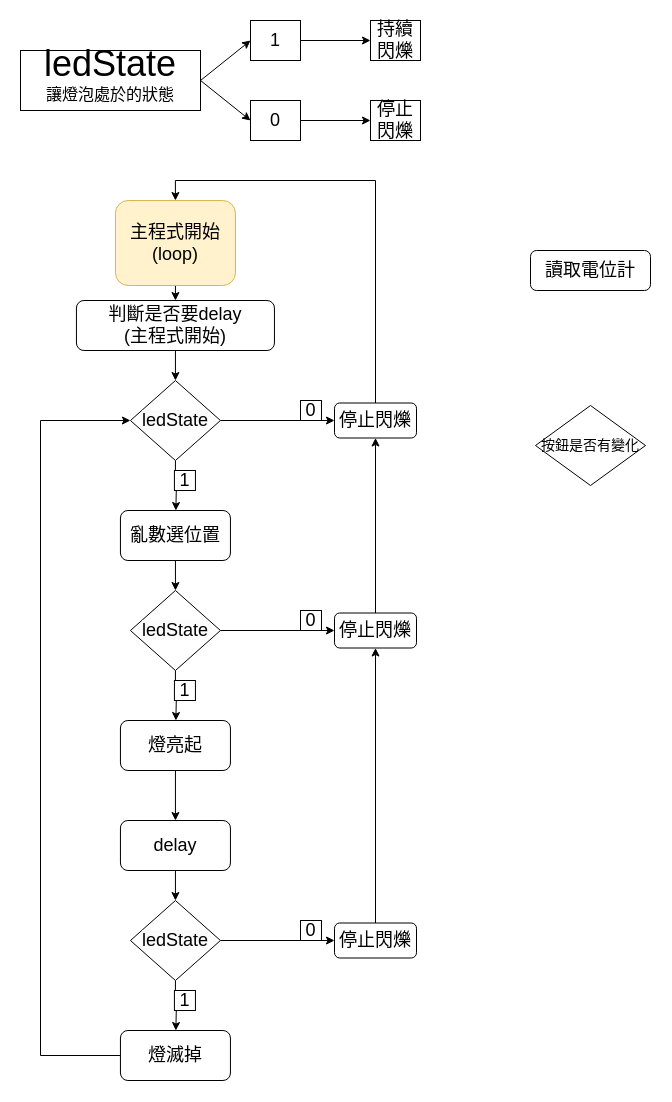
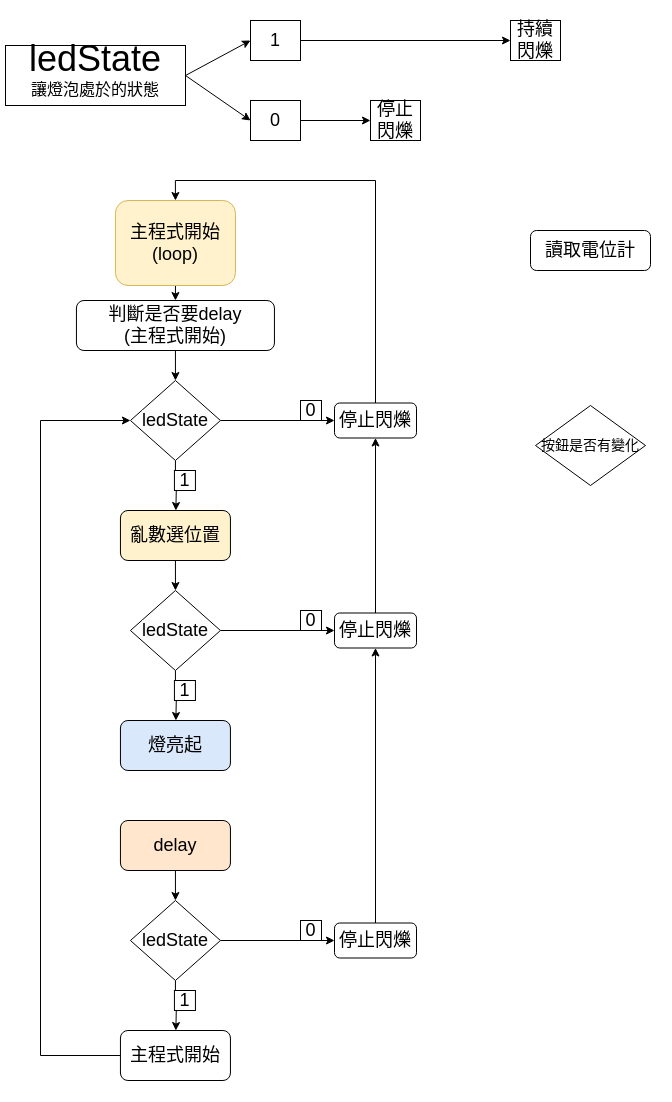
node "持續閃爍": moved (396, 41) -> (536, 41)
node "ledState 讓燈泡處於的狀態": moved (111, 81) -> (96, 76)
node "讀取電位計": moved (591, 271) -> (591, 251)
node "亂數選位置": fillcolor #ffffff -> #fff2cc
node "燈亮起": fillcolor #ffffff -> #dae8fc
edge "燈亮起" -> "delay": removed
node "delay": fillcolor #ffffff -> #ffe6cc
node "燈滅掉": label "燈滅掉" -> "主程式開始"
